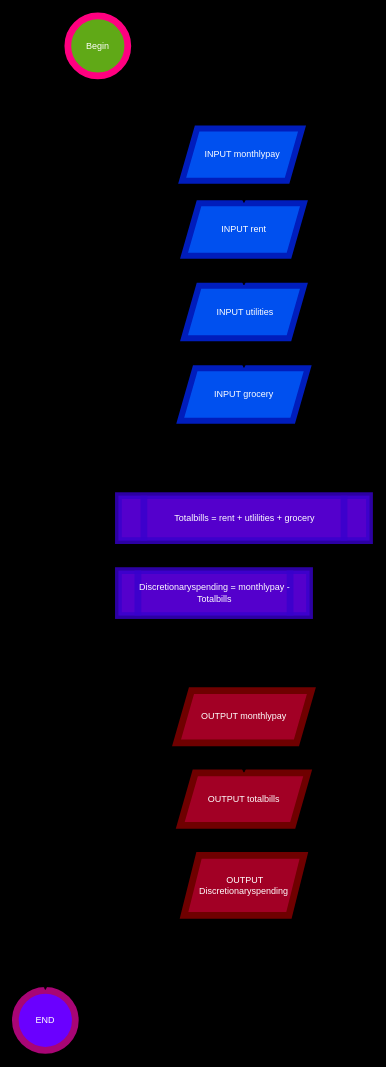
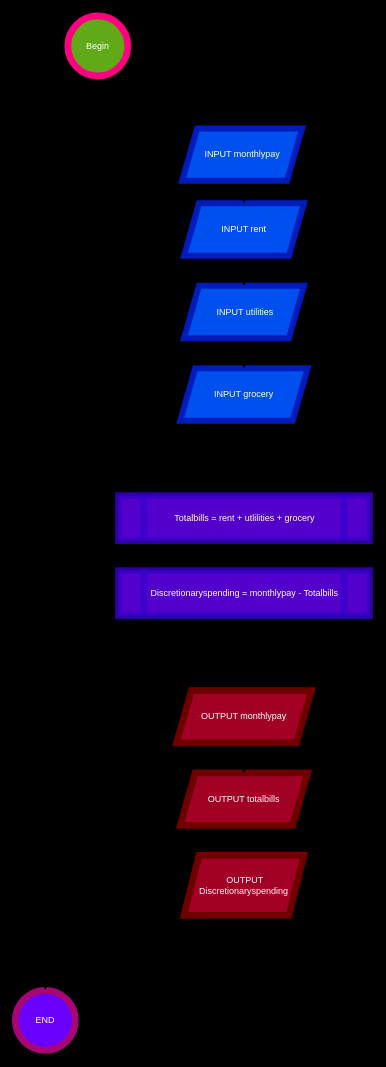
node "Discretionaryspending = monthlypay - Totalbills": size 191x45 -> 251x45
